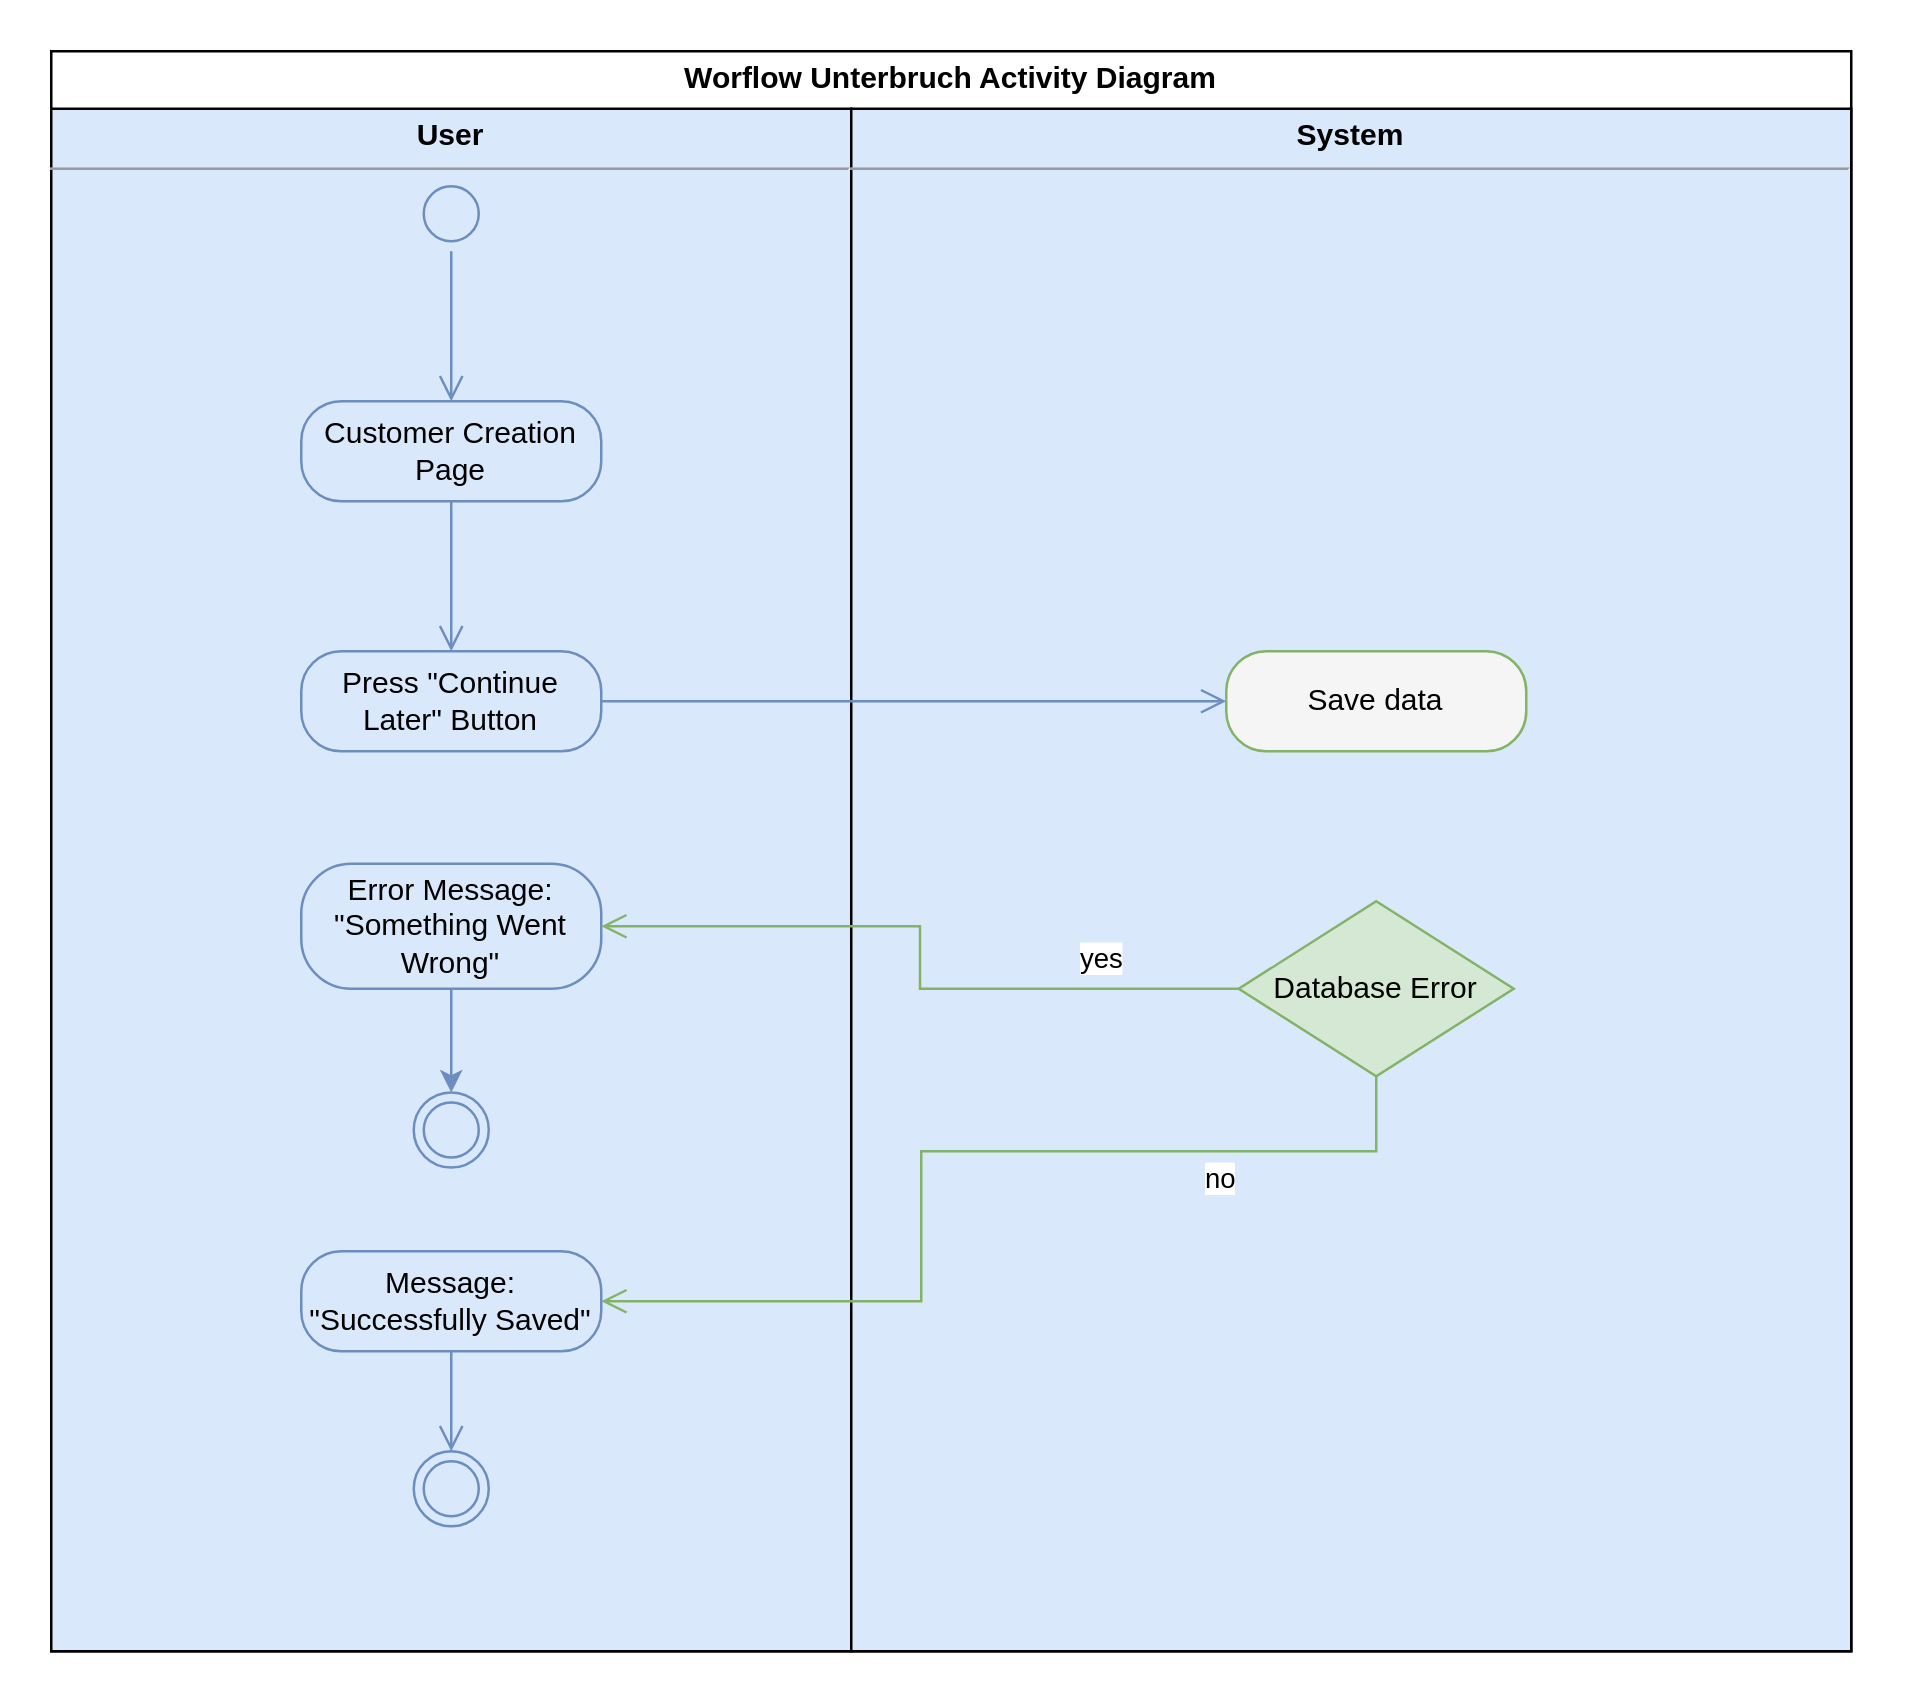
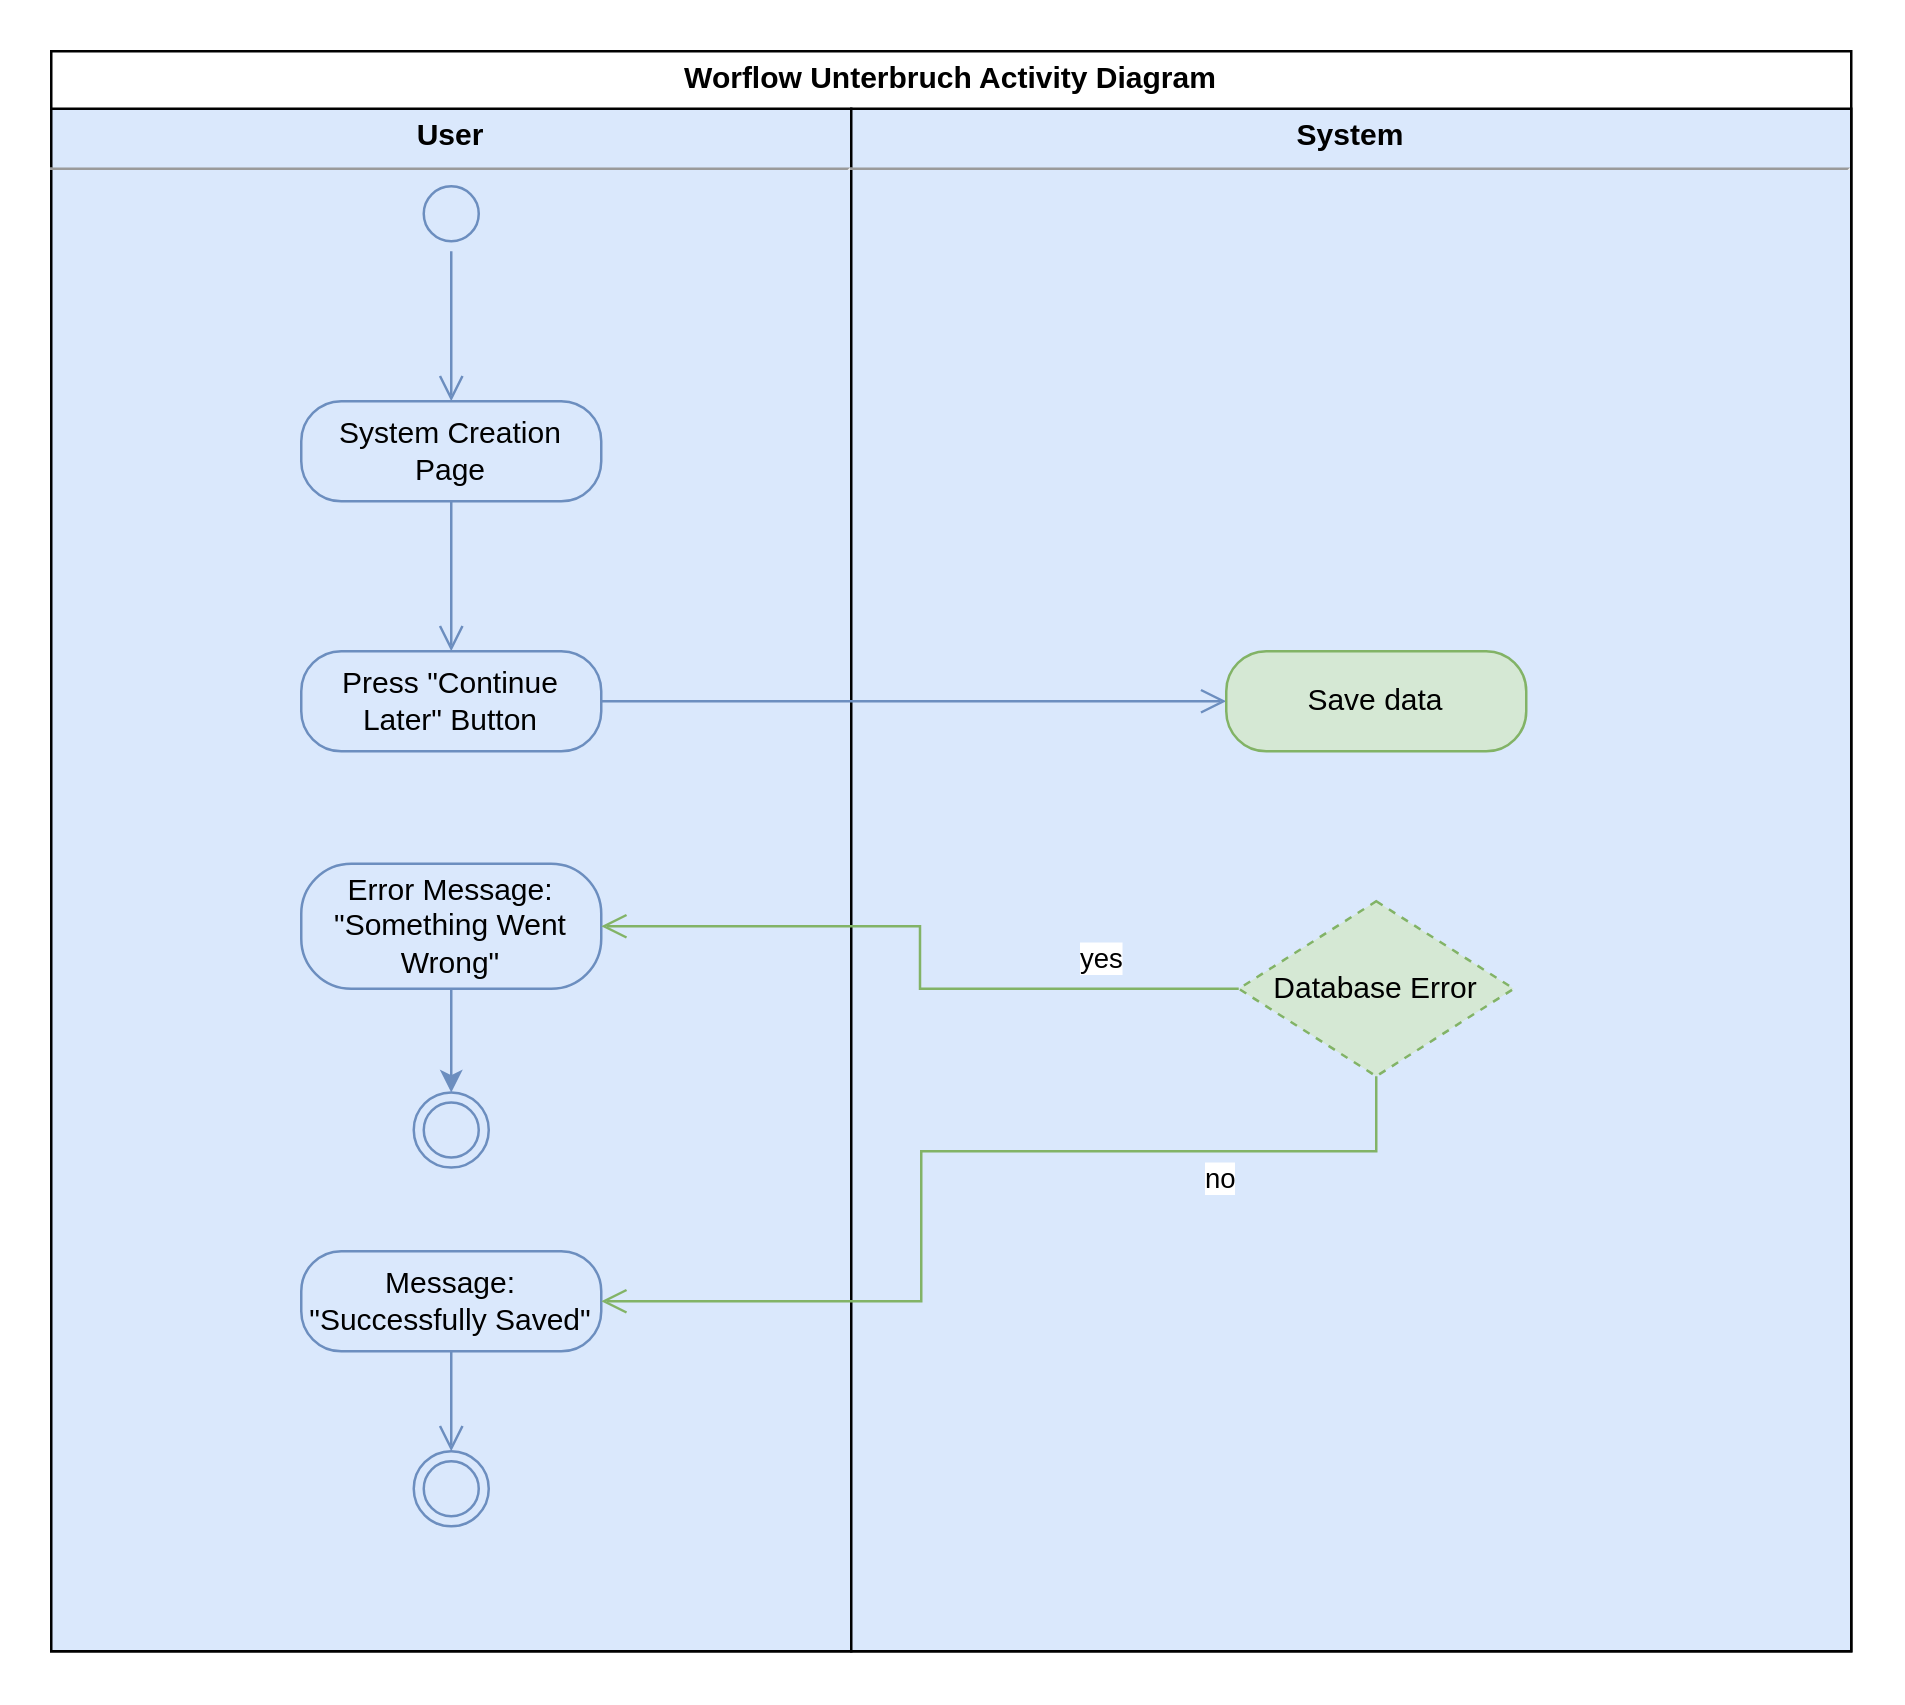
node "Customer Creation Page": label "Customer Creation Page" -> "System Creation Page"
node "Save data": fillcolor #f5f5f5 -> #d5e8d4
node "Database Error": style solid -> dashed
